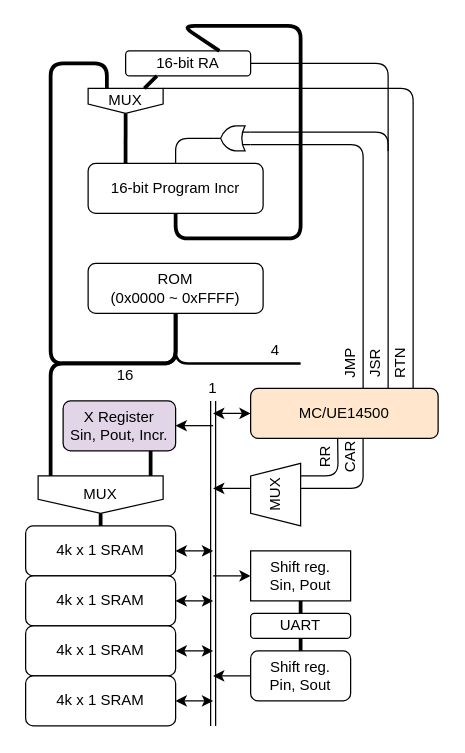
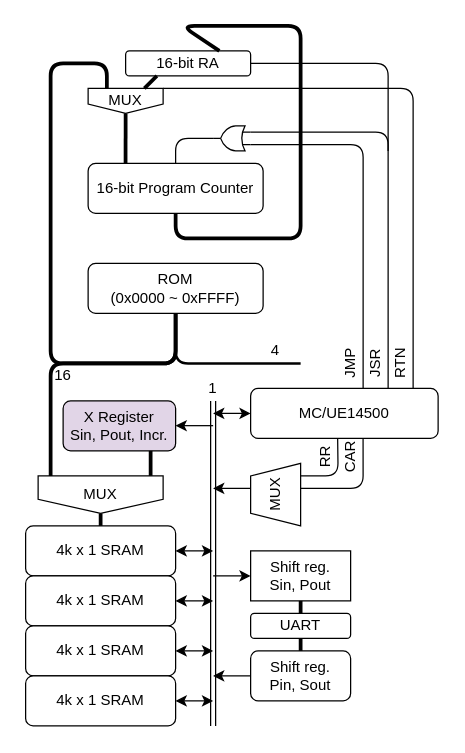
node "16-bit Program Incr": label "16-bit Program Incr" -> "16-bit Program Counter"
node "16": moved (126, 376) -> (63, 376)
node "MC/UE14500": fillcolor #ffe6cc -> #ffffff
